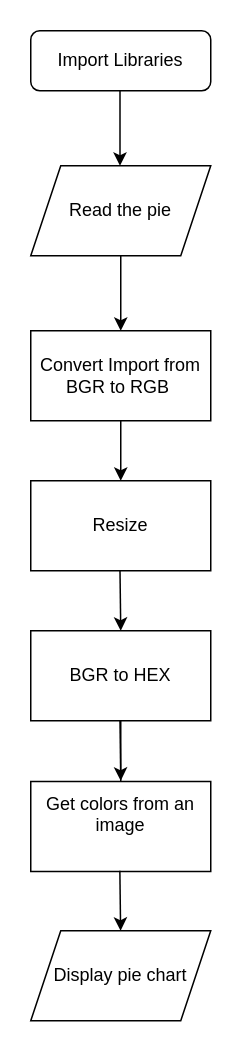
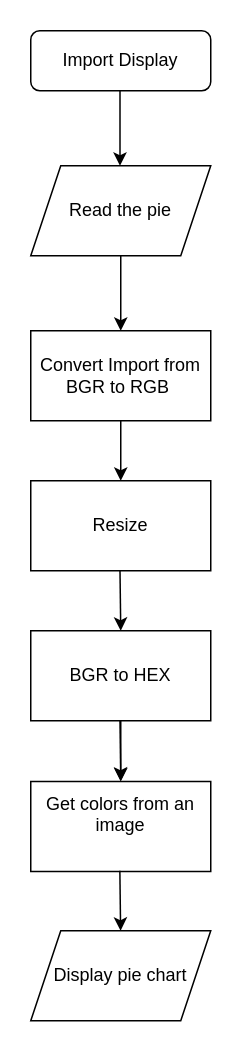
node "Import Libraries": label "Import Libraries" -> "Import Display"
edge "BGR to HEX" -- "Get colors from an image": arrowhead none -> classic
